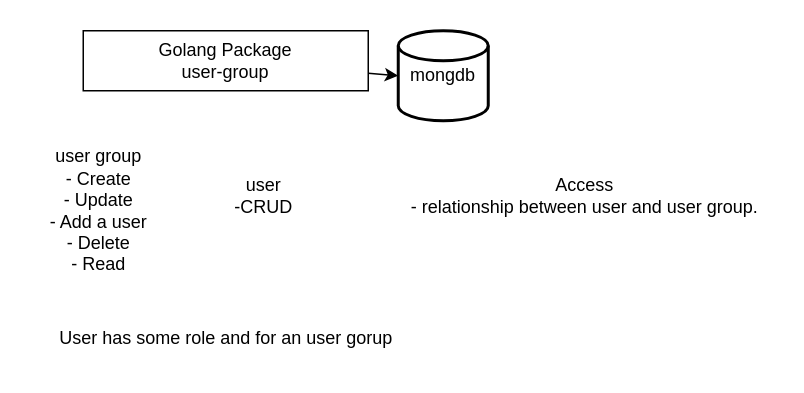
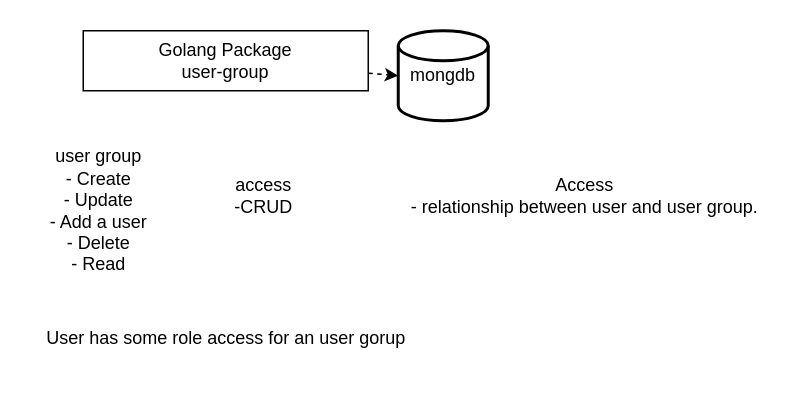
edge "Golang Package user-group" -> "mongdb": style solid -> dashed
node "user -CRUD": label "user -CRUD" -> "access -CRUD"
node "User has some role and for an user gorup": label "User has some role and for an user gorup" -> "User has some role access for an user gorup"
